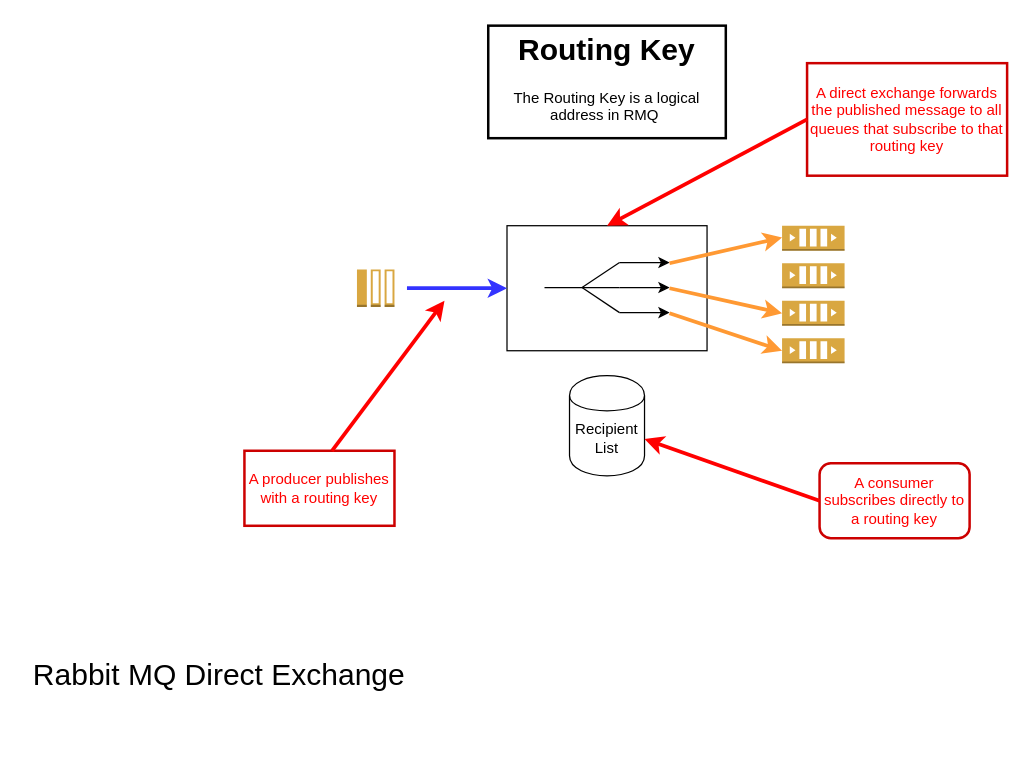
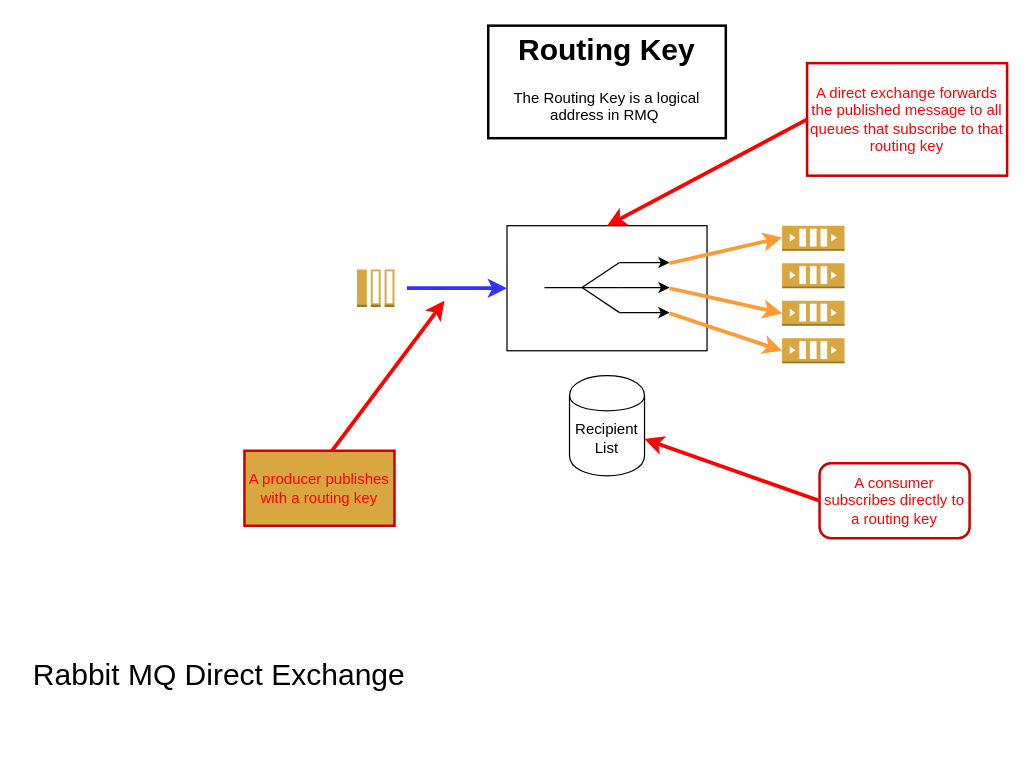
node "A producer publishes with a routing key": fillcolor #ffffff -> #d9a741
